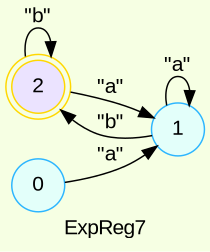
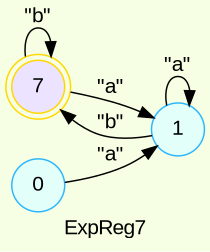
node "2": label "2" -> "7"
